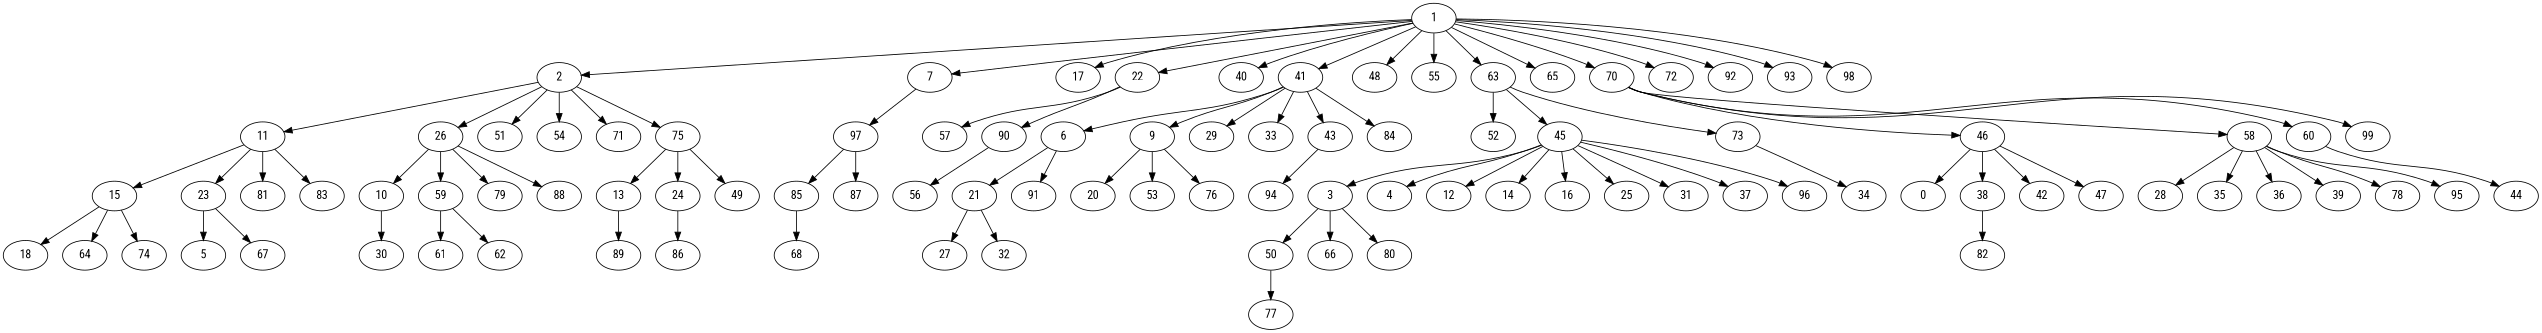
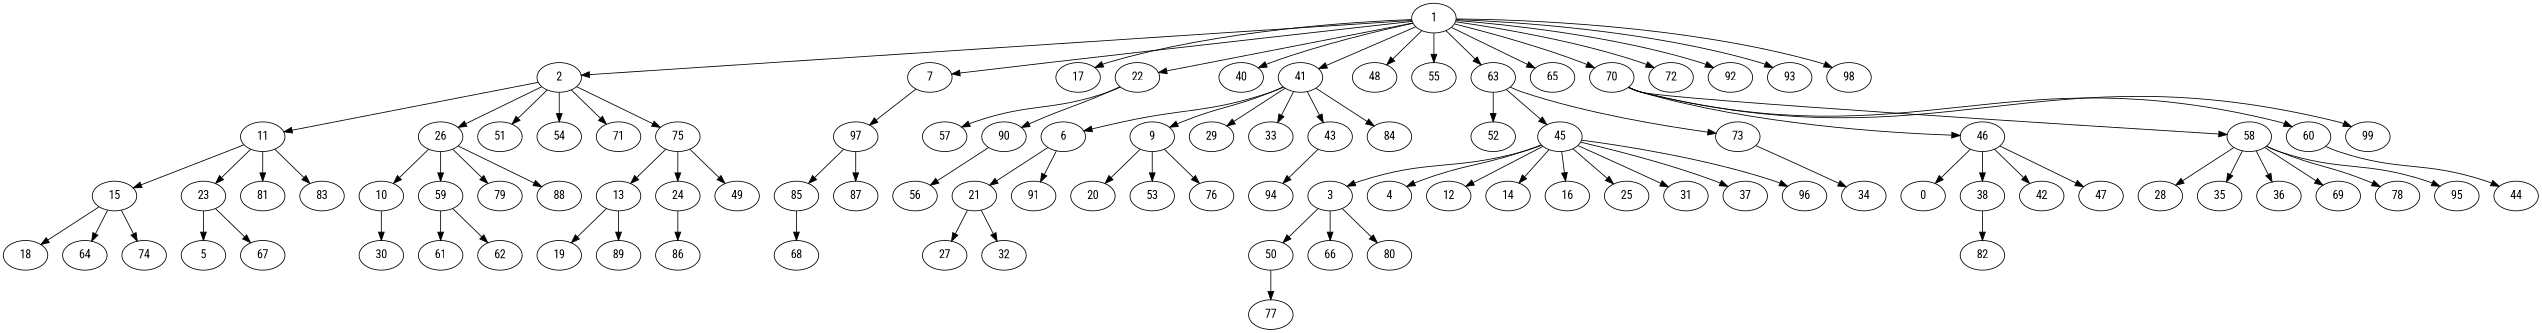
node "39": label "39" -> "69"
node "19": added
